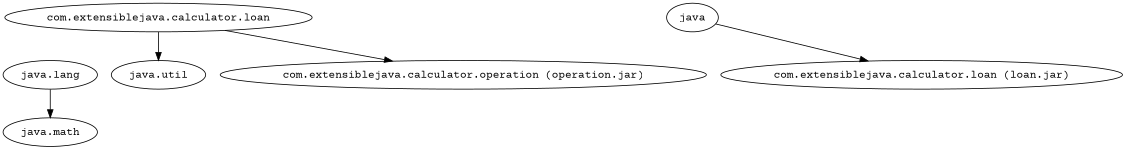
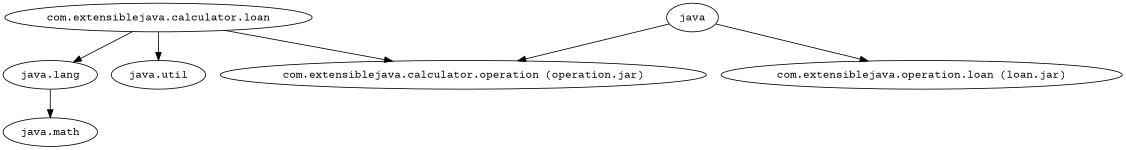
edge "java" -> "com.extensiblejava.calculator.operation (operation.jar)": added
edge "com.extensiblejava.calculator.loan" -> "java.lang": added
node "com.extensiblejava.calculator.loan (loan.jar)": label "com.extensiblejava.calculator.loan (loan.jar)" -> "com.extensiblejava.operation.loan (loan.jar)"
